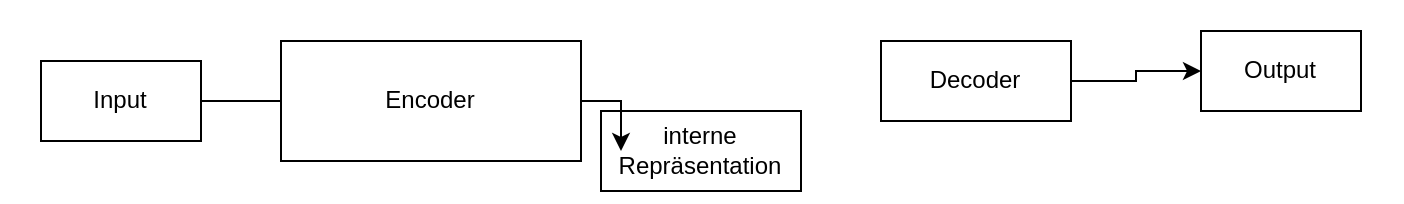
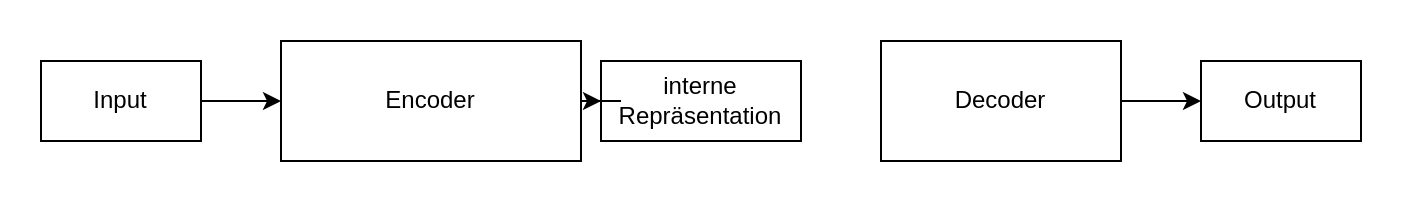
node "Output": moved (1281, 71) -> (1281, 101)
node "Decoder": size 190x80 -> 240x120
edge "Input" -- "Encoder": arrowhead none -> classic
node "interne Repräsentation": moved (701, 151) -> (701, 101)
